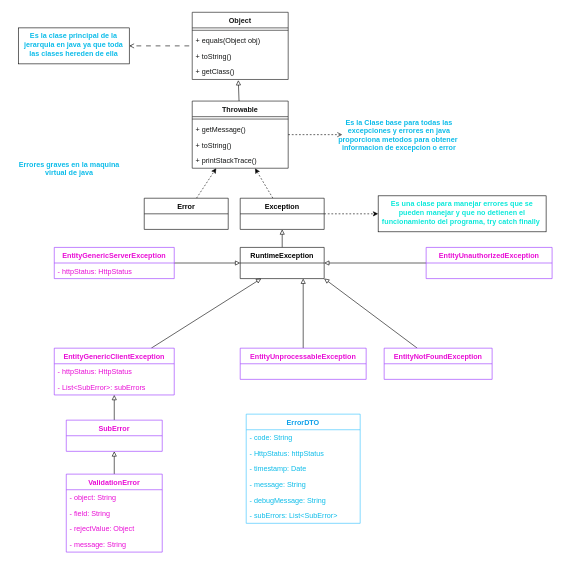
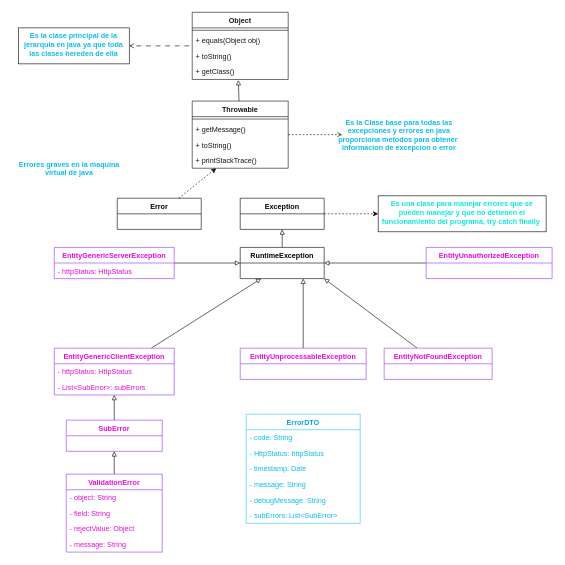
edge "Exception" -> "+ printStackTrace()": removed
node "Error": moved (186, 214) -> (159, 214)
